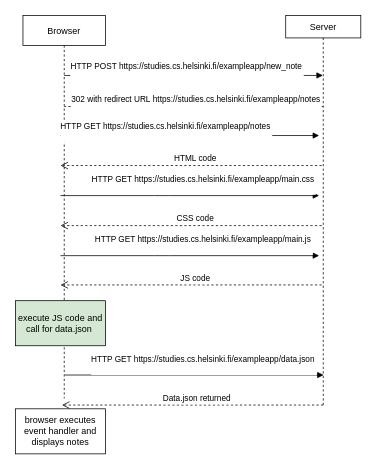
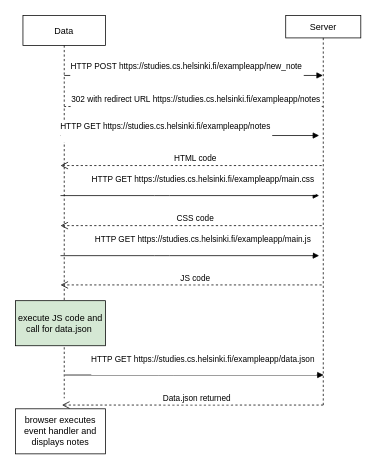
node "Browser": label "Browser" -> "Data"
